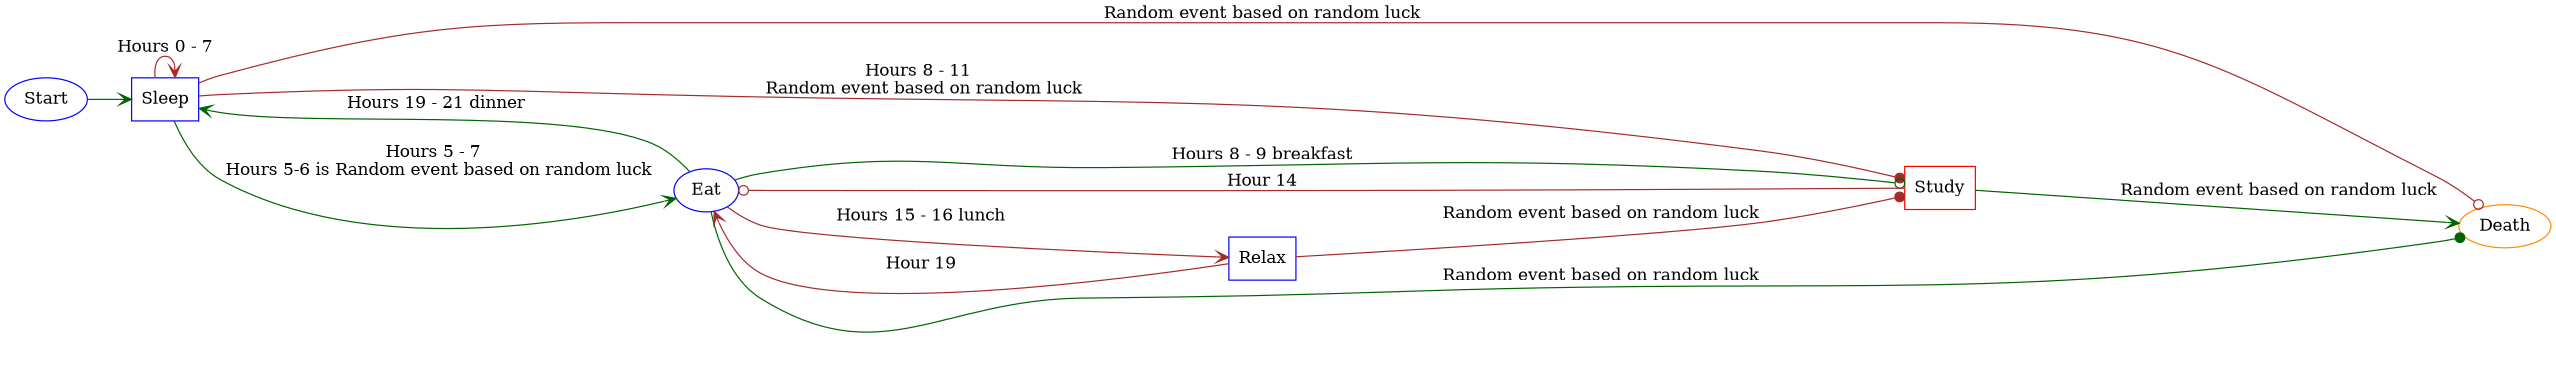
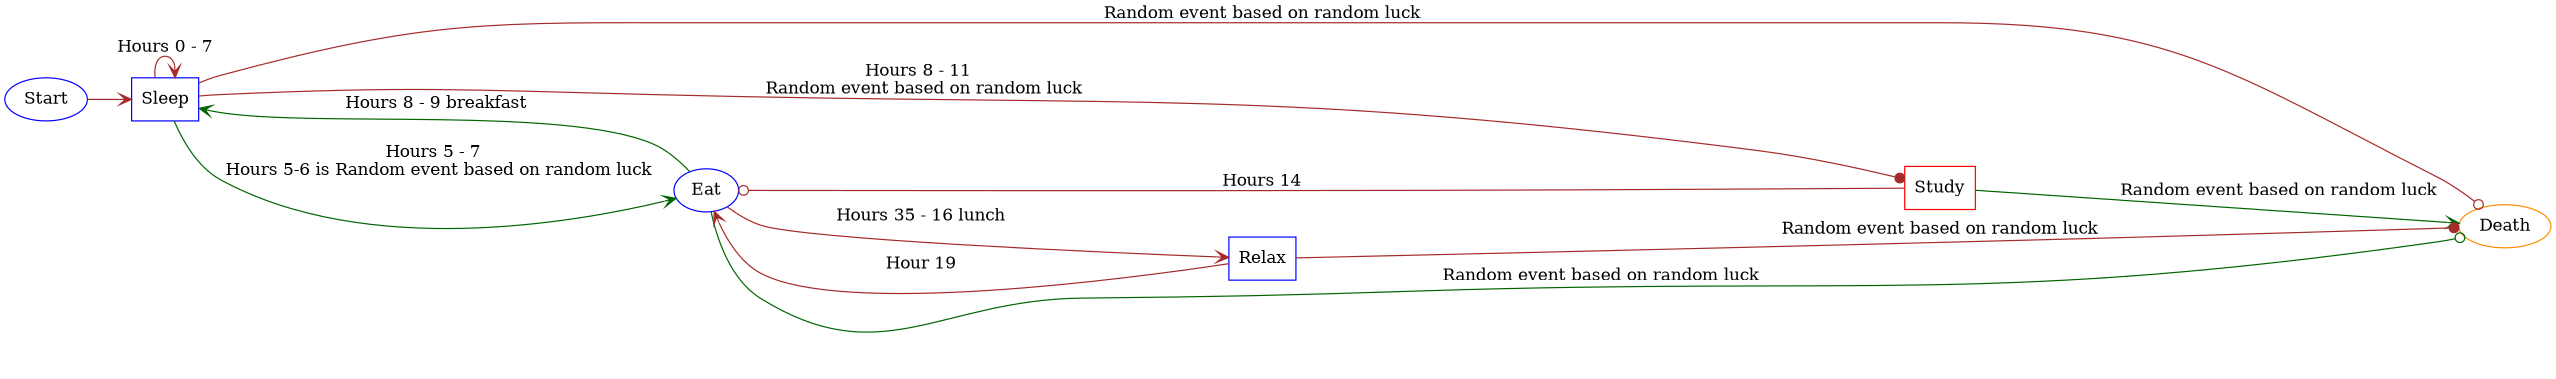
edge "Start" -> "Sleep": color darkgreen -> brown
edge "Eat" -> "Sleep": label "Hours 19 - 21 dinner" -> "Hours 8 - 9 breakfast"
edge "Eat" -> "Study": removed, label "Hours 8 - 9 breakfast"
edge "Study" -> "Eat": label "Hour 14" -> "Hours 14"
edge "Eat" -> "Relax": label "Hours 15 - 16 lunch" -> "Hours 35 - 16 lunch"
edge "Relax" -> "Study": now "Relax" -> "Death"
edge "Eat" -> "Death": arrowhead dot -> odot
